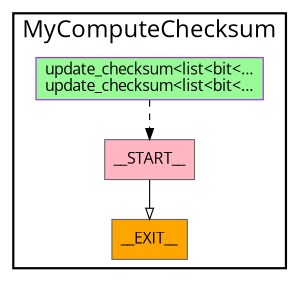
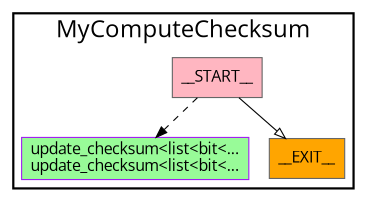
edge "update_checksum<list<bit<... update_checksum<list<bit<..." -> "__START__": reversed
